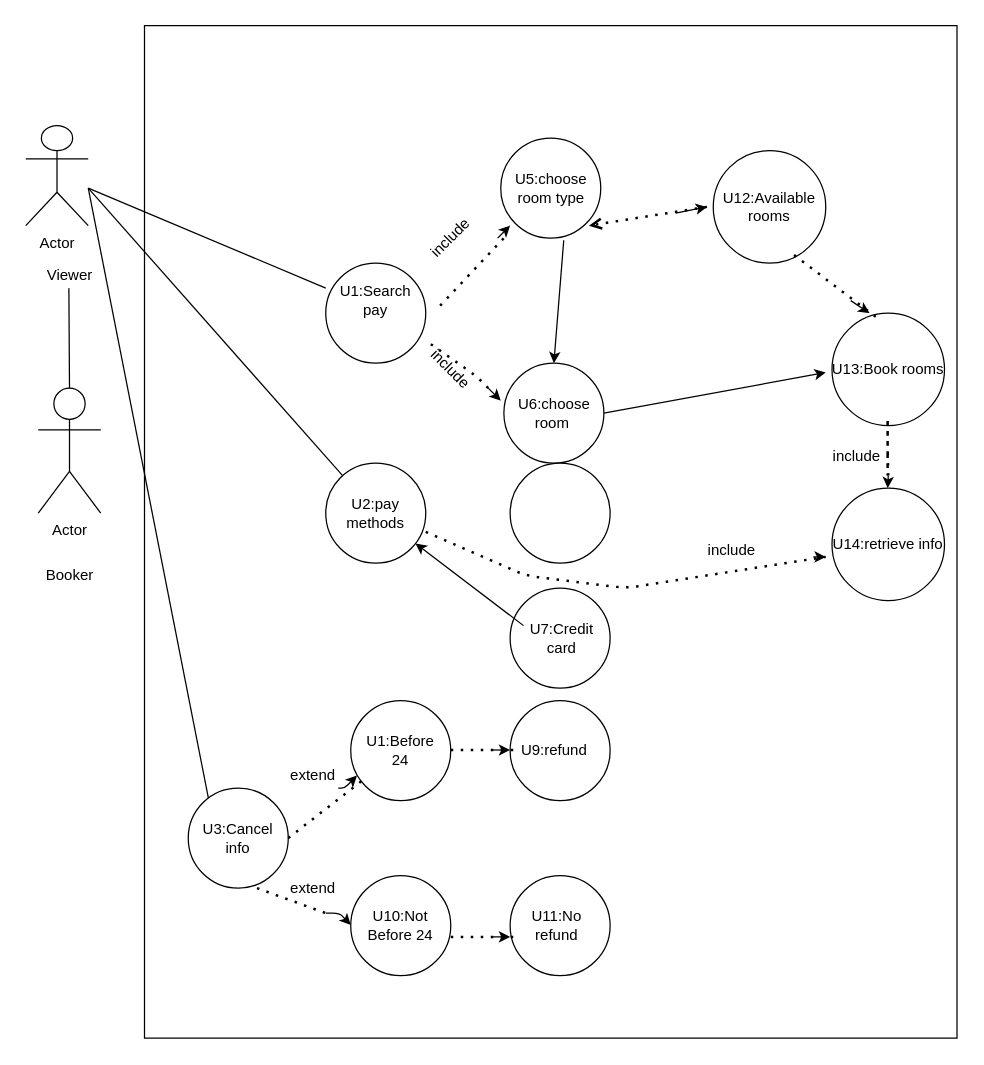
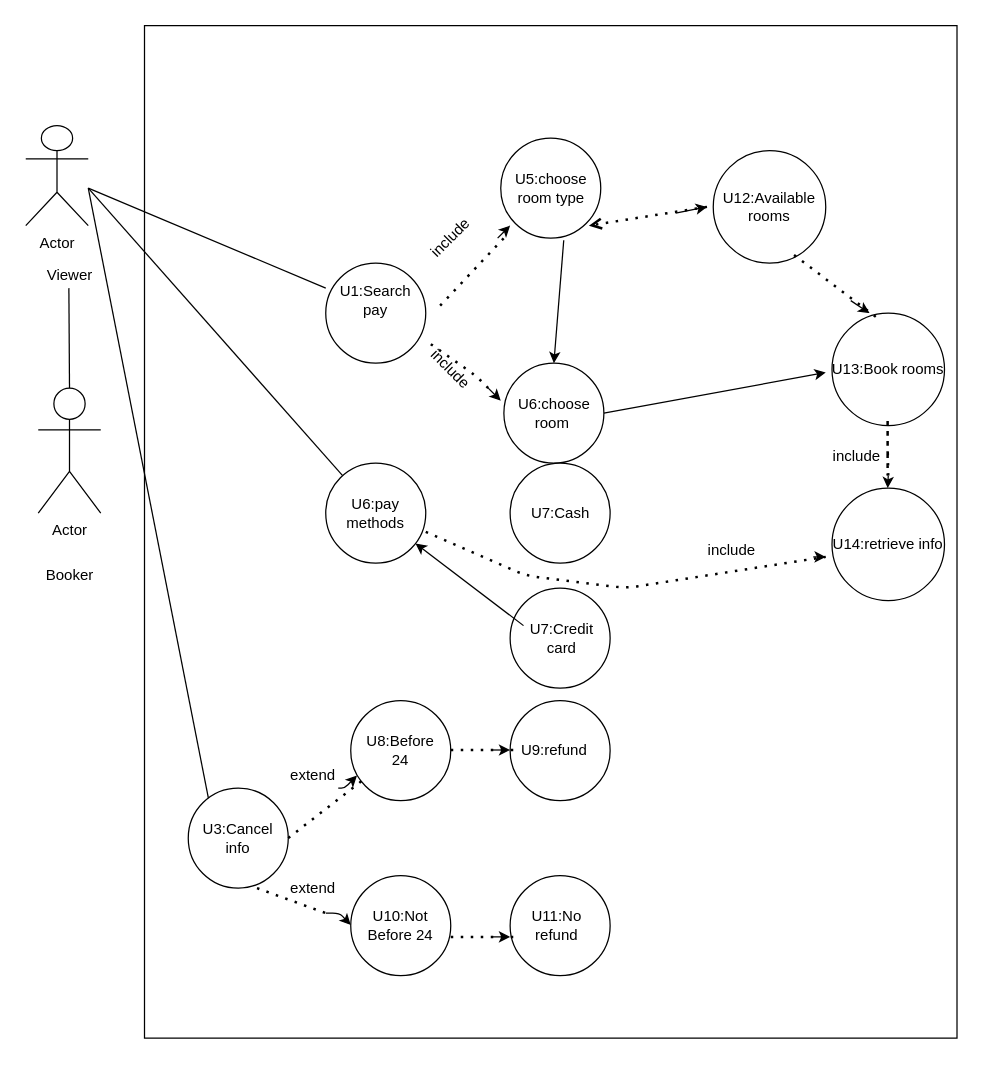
node "U2:pay methods": label "U2:pay methods" -> "U6:pay methods"
node "U7:Cash": added
node "U1:Before 24": label "U1:Before 24" -> "U8:Before 24"
